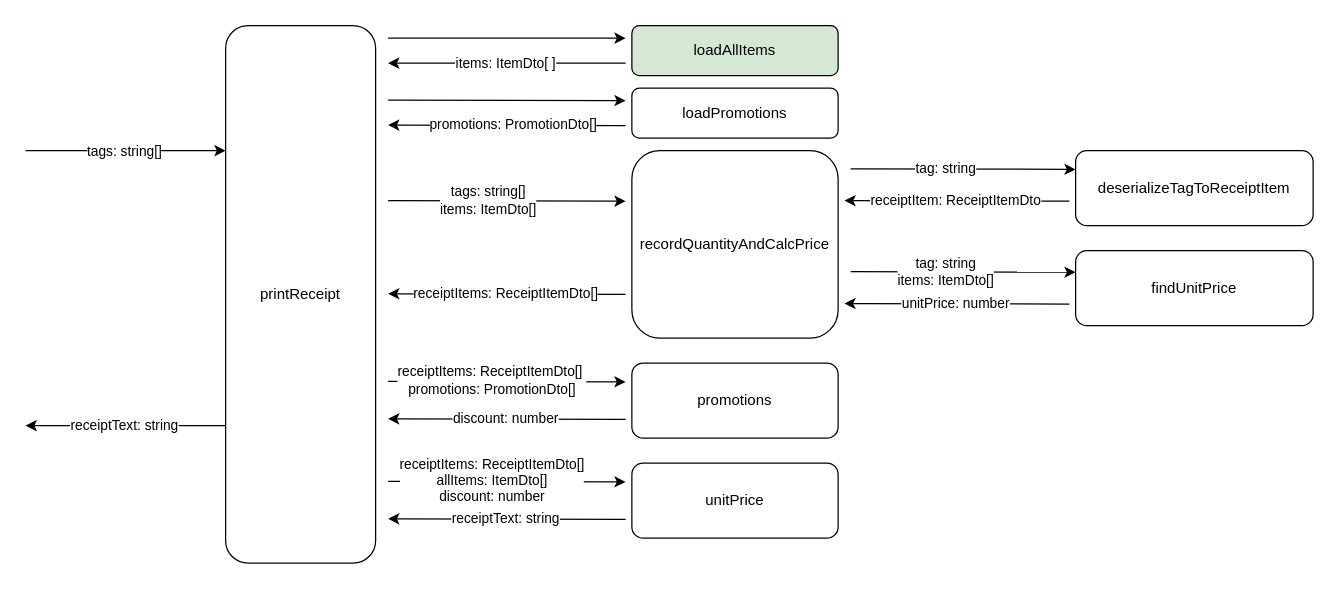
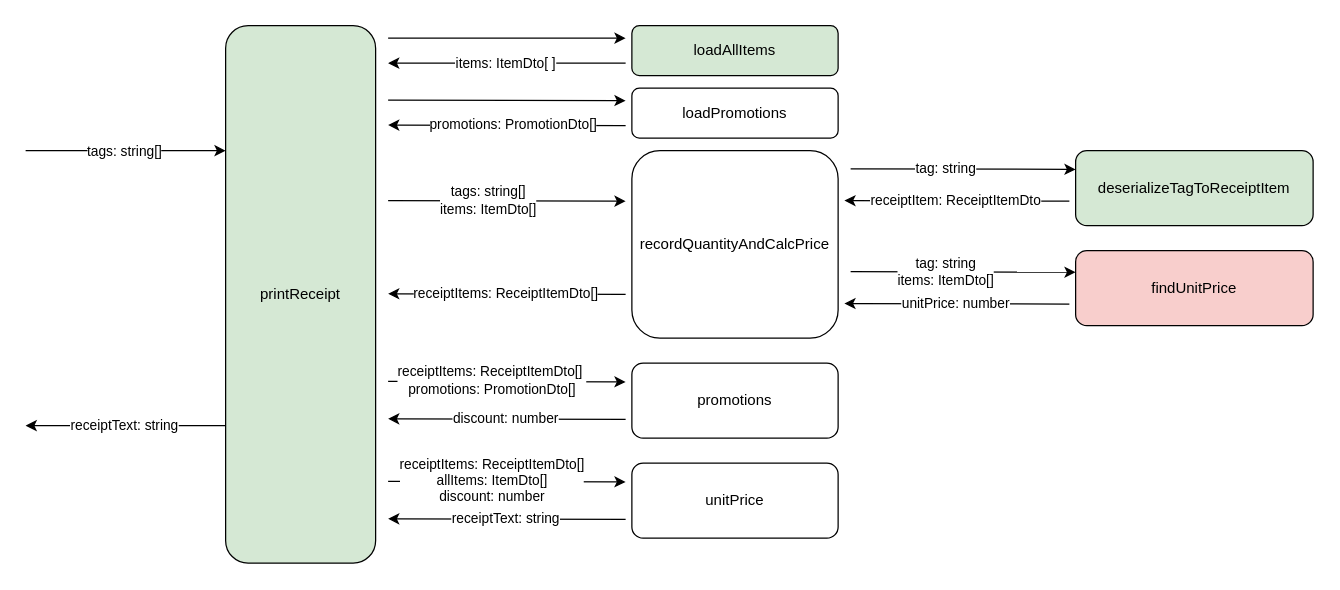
node "deserializeTagToReceiptItem": fillcolor #ffffff -> #d5e8d4
node "findUnitPrice": fillcolor #ffffff -> #f8cecc
node "printReceipt": fillcolor #ffffff -> #d5e8d4
